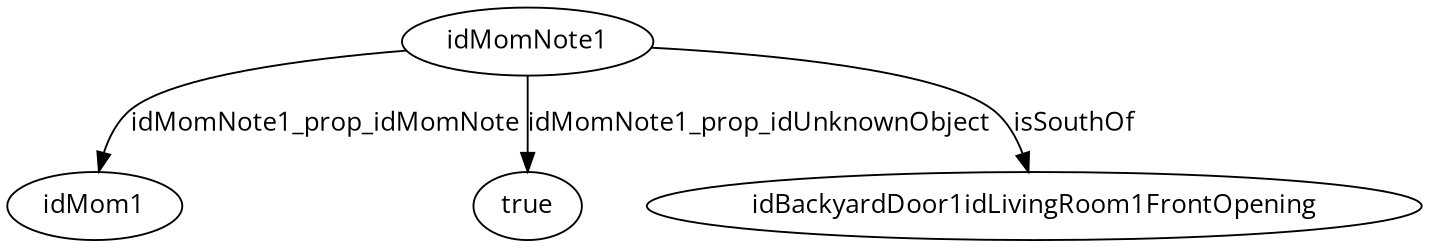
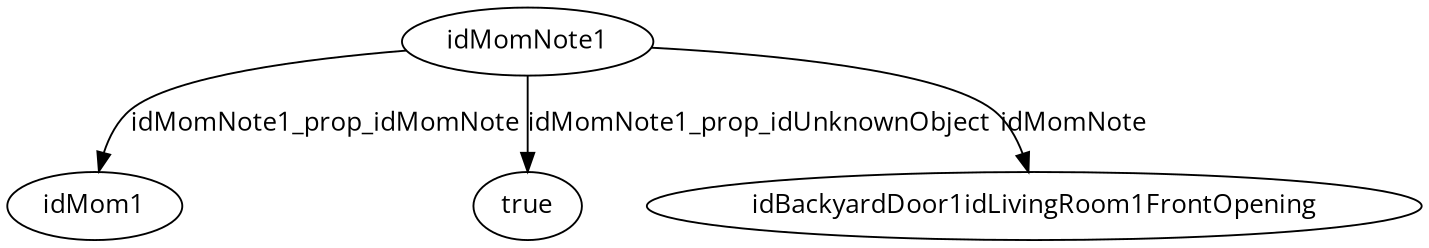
edge "idMomNote1" -> "idBackyardDoor1idLivingRoom1FrontOpening": label "isSouthOf" -> "idMomNote"
